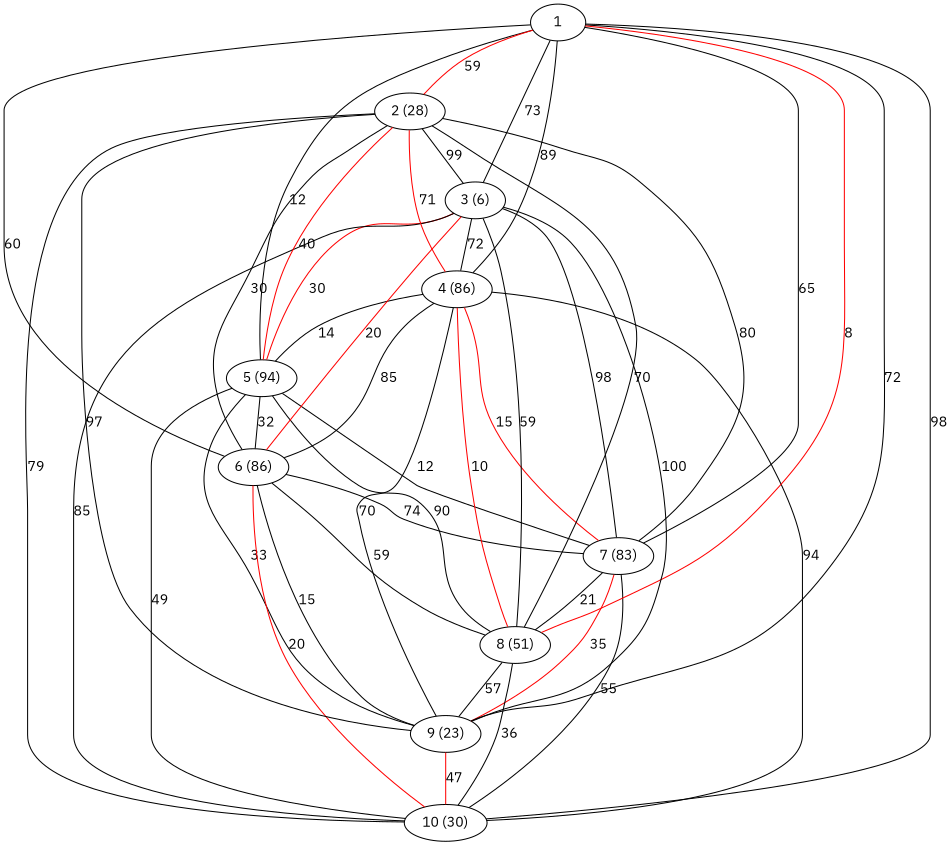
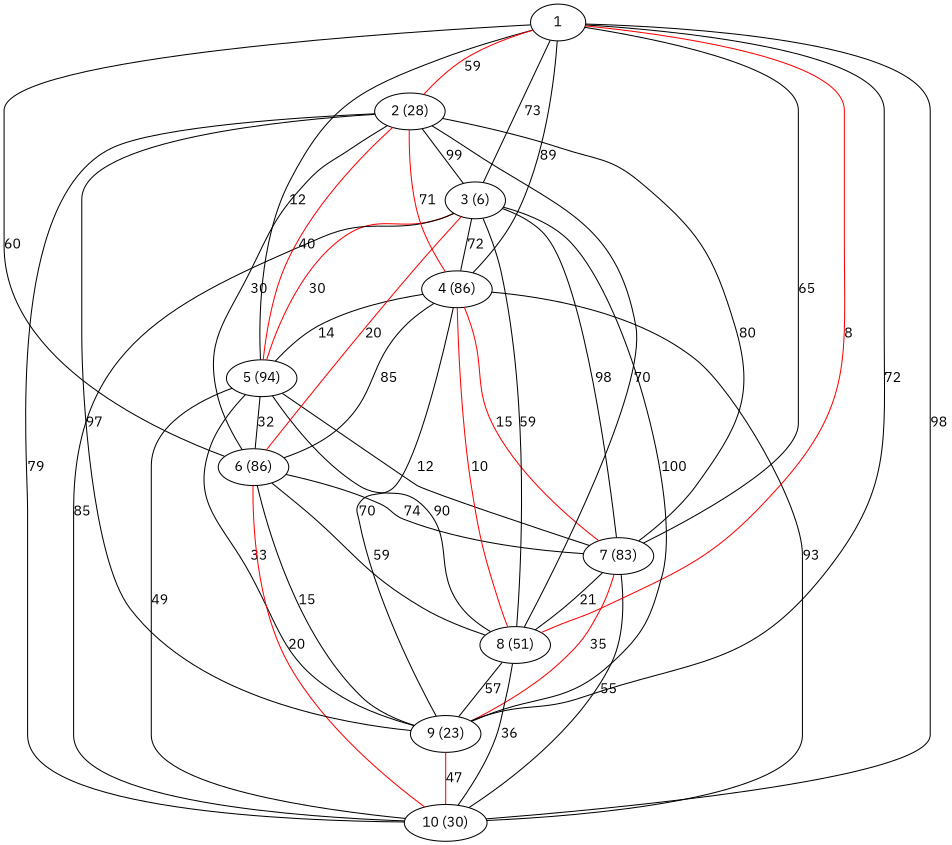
edge "4 (86)" -- "10 (30)": label "94" -> "93"
